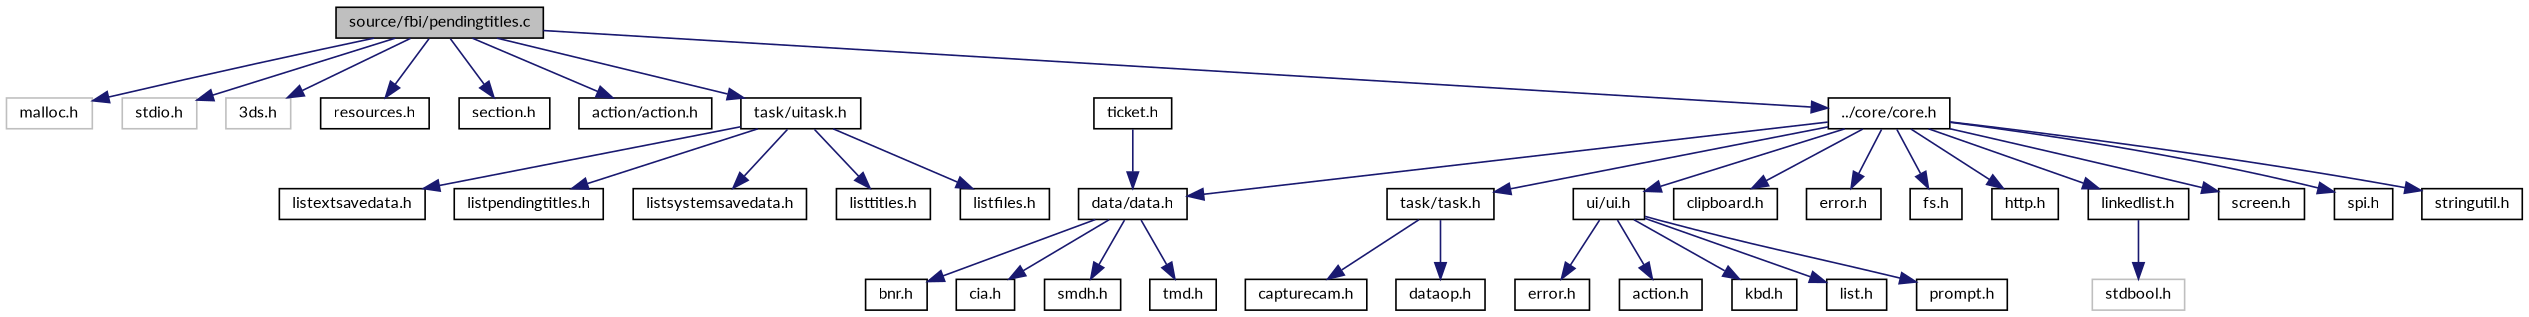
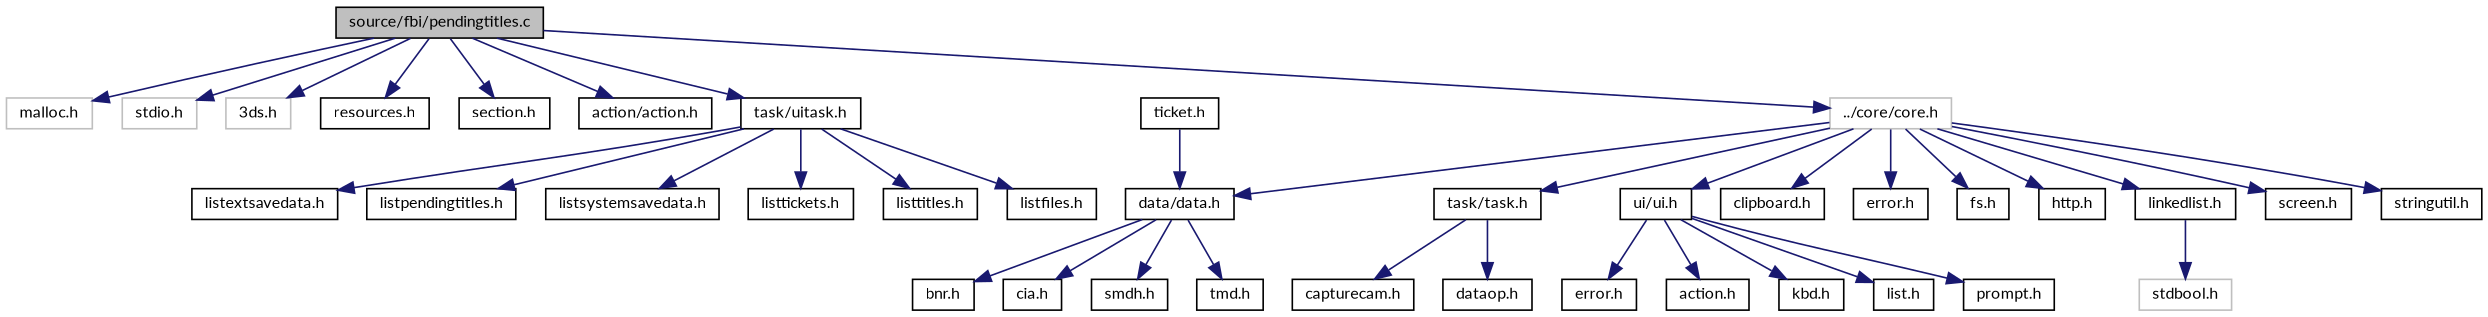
node "../core/core.h": color black -> grey75
node "listtickets.h": added
node "spi.h": removed
